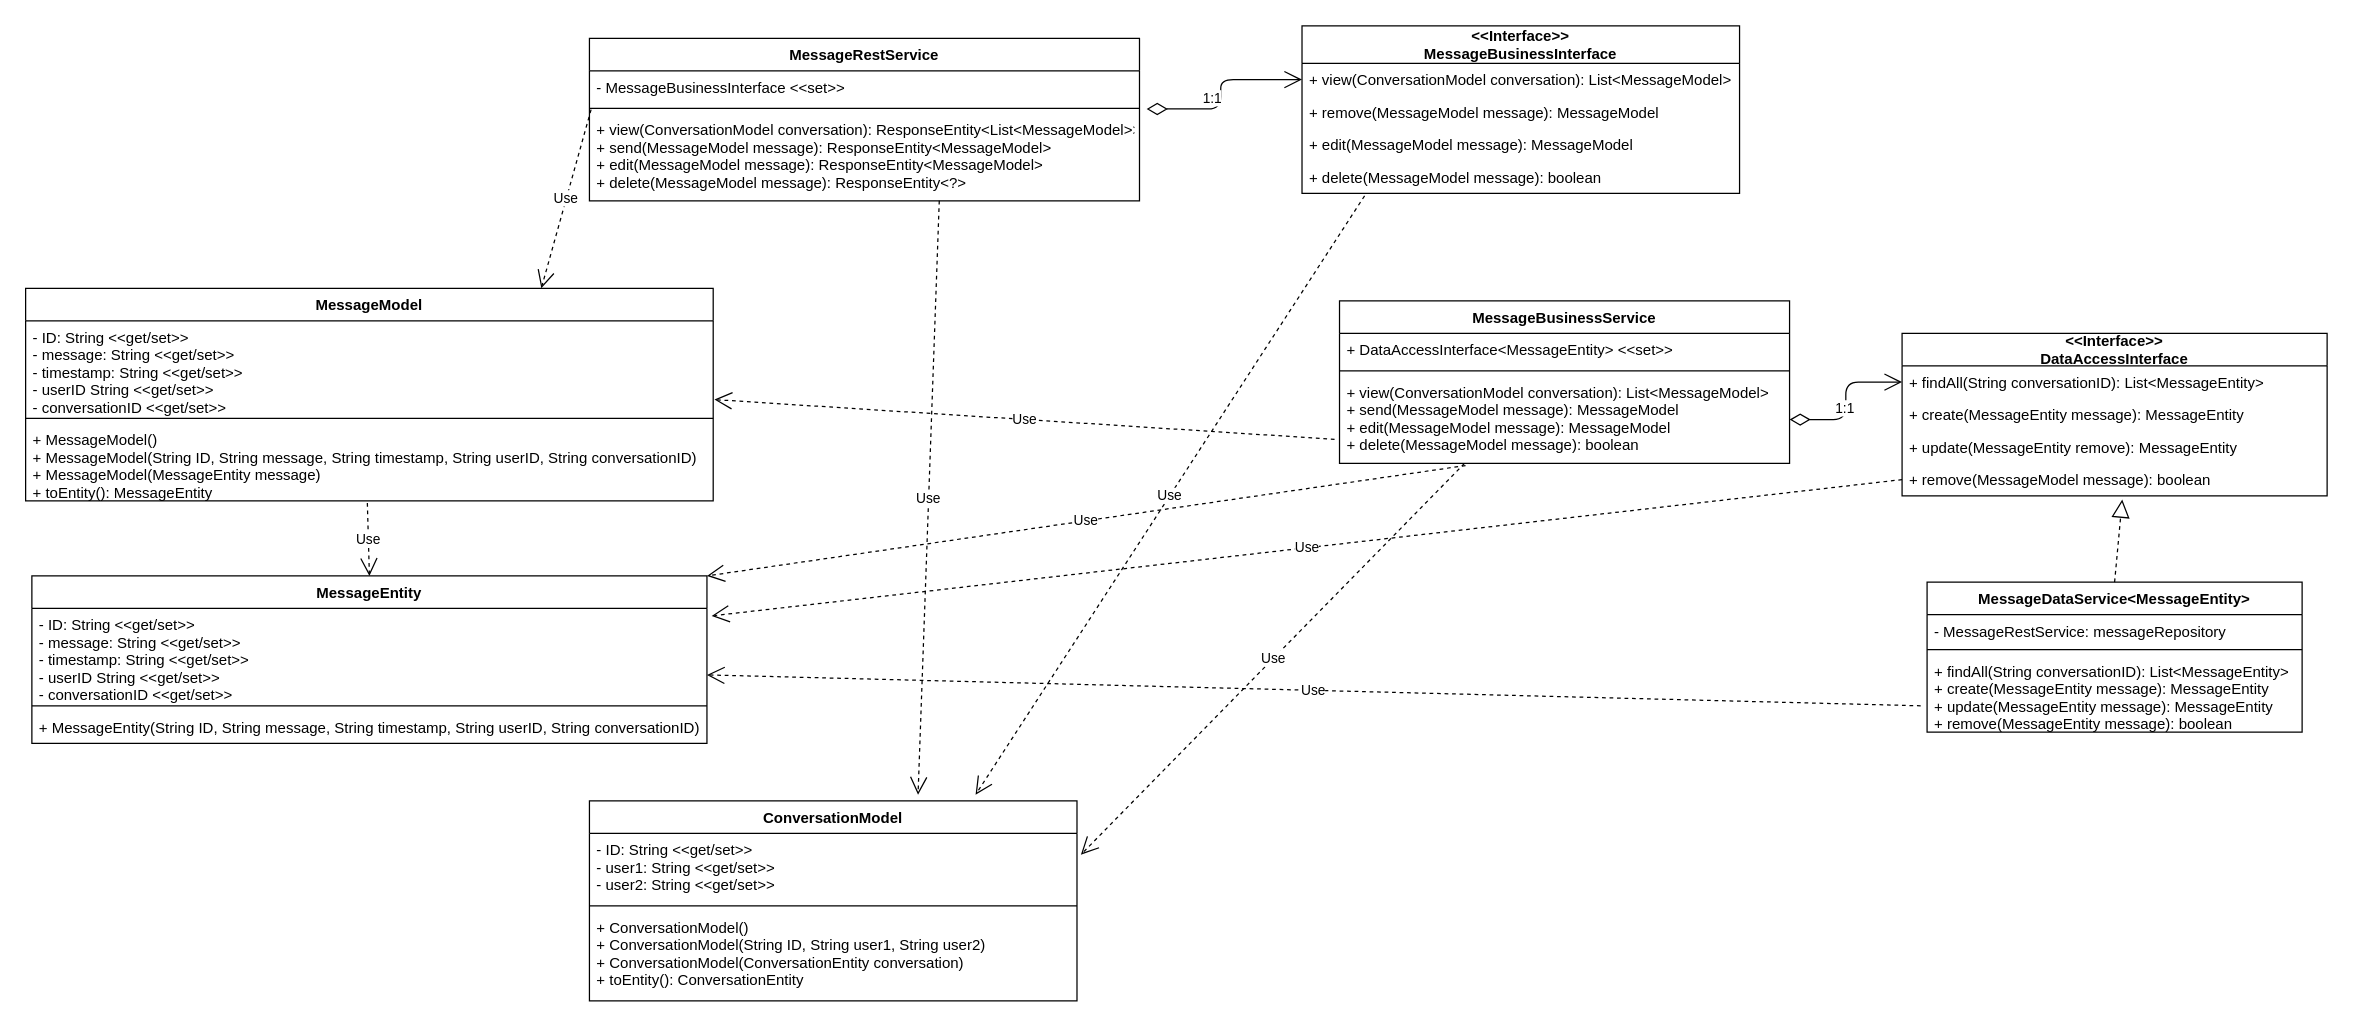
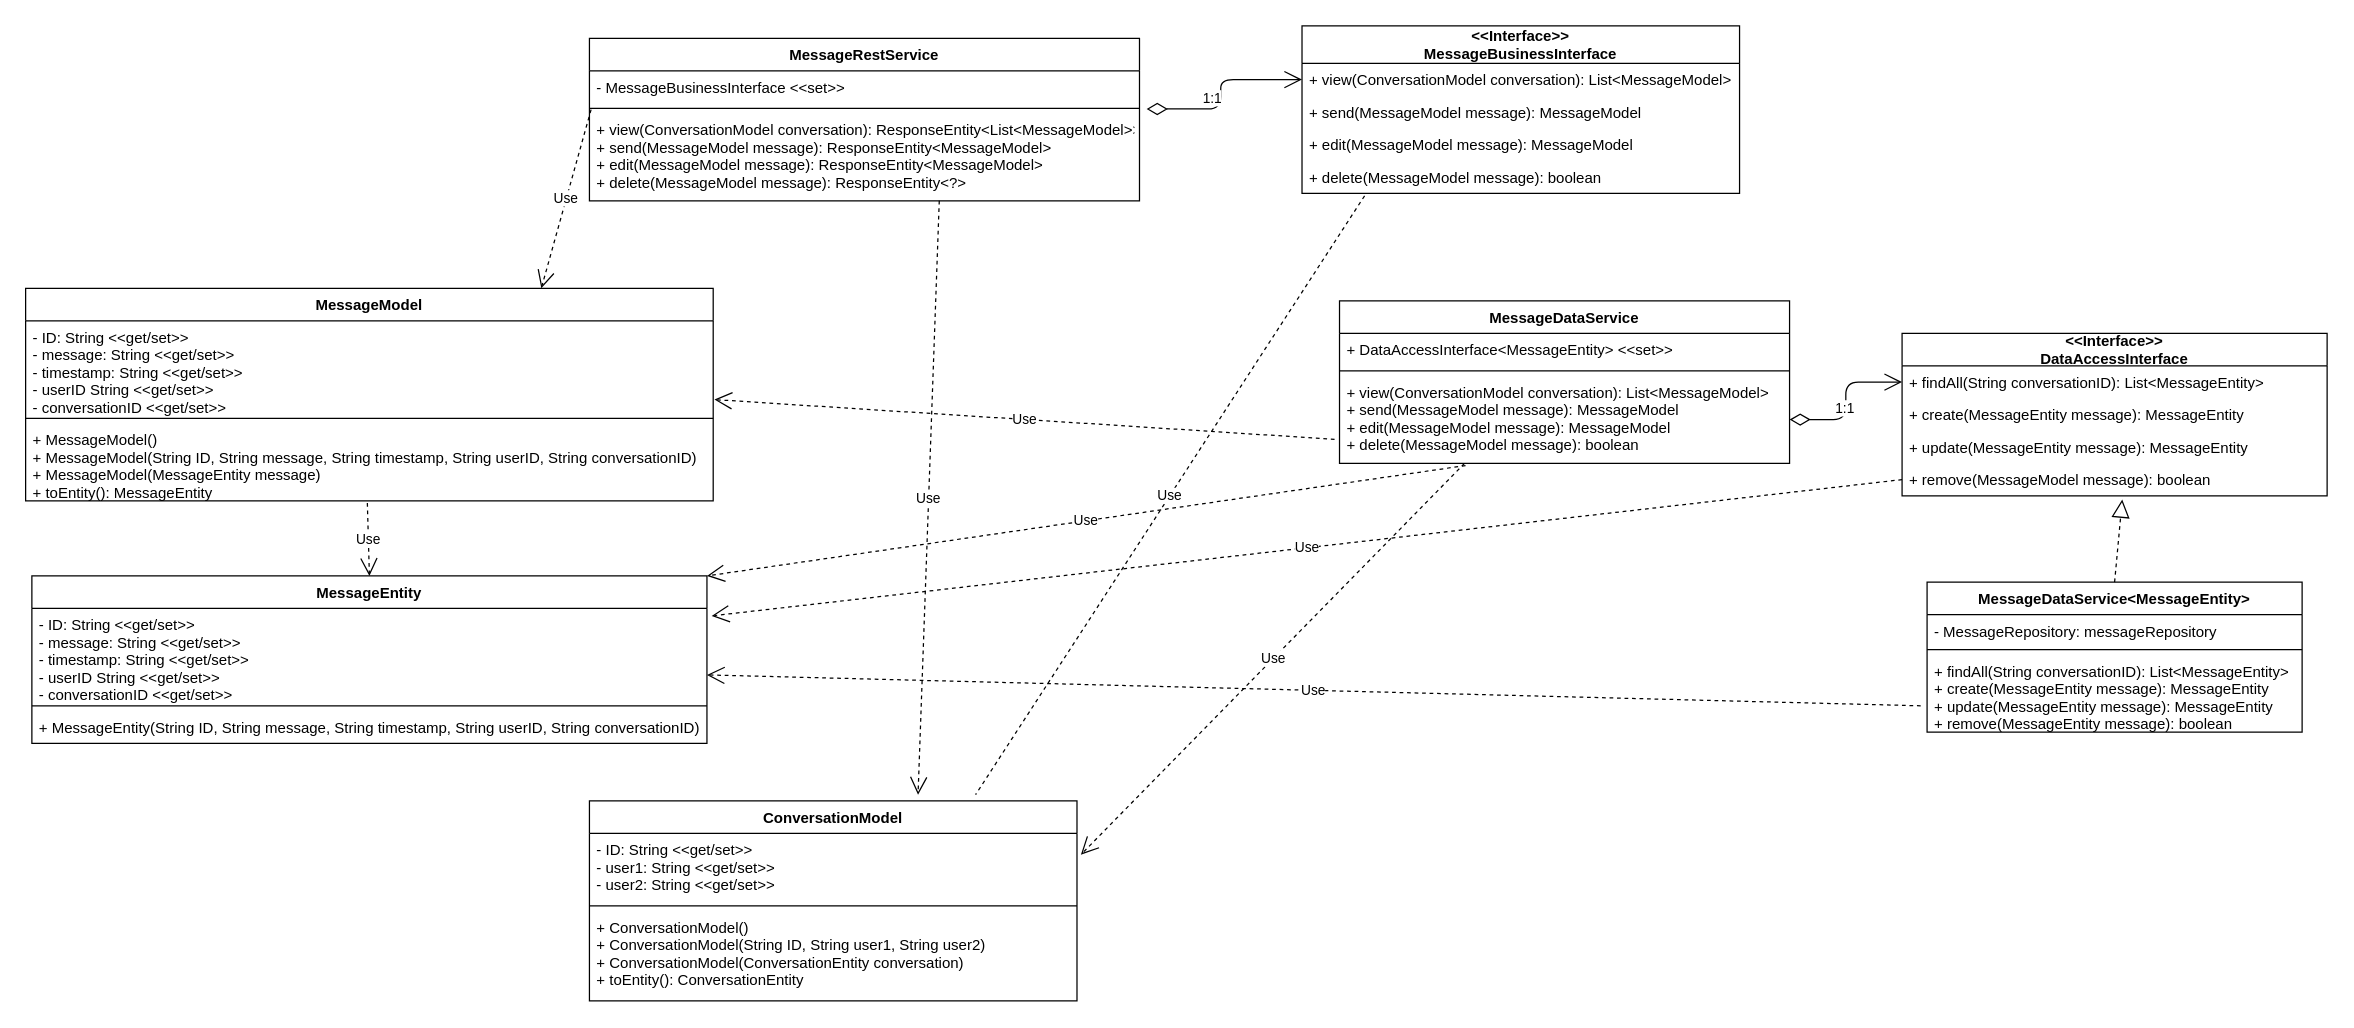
node "+ remove(MessageModel message): MessageModel": label "+ remove(MessageModel message): MessageModel" -> "+ send(MessageModel message): MessageModel"
node "MessageBusinessService": label "MessageBusinessService" -> "MessageDataService"
node "+ update(MessageEntity remove): MessageEntity": label "+ update(MessageEntity remove): MessageEntity" -> "+ update(MessageEntity message): MessageEntity"
node "- MessageRestService: messageRepository": label "- MessageRestService: messageRepository" -> "- MessageRepository: messageRepository"
edge "+ delete(MessageModel message): boolean" -> "ConversationModel": arrowhead open -> none
